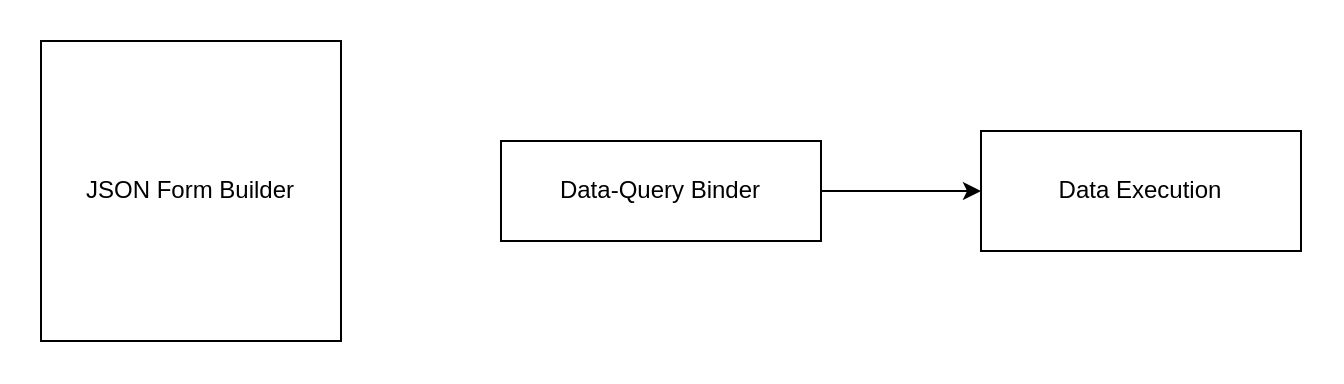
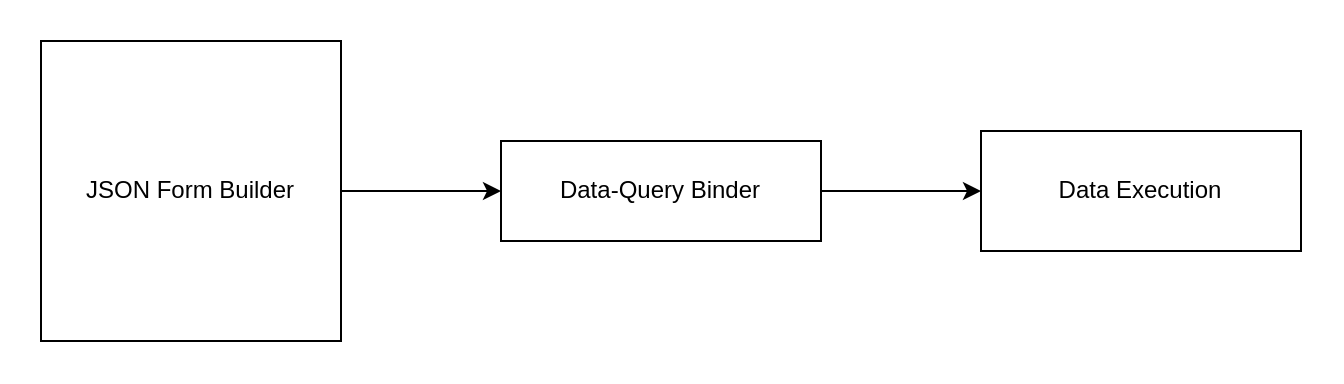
edge "JSON Form Builder" -> "Data-Query Binder": added
